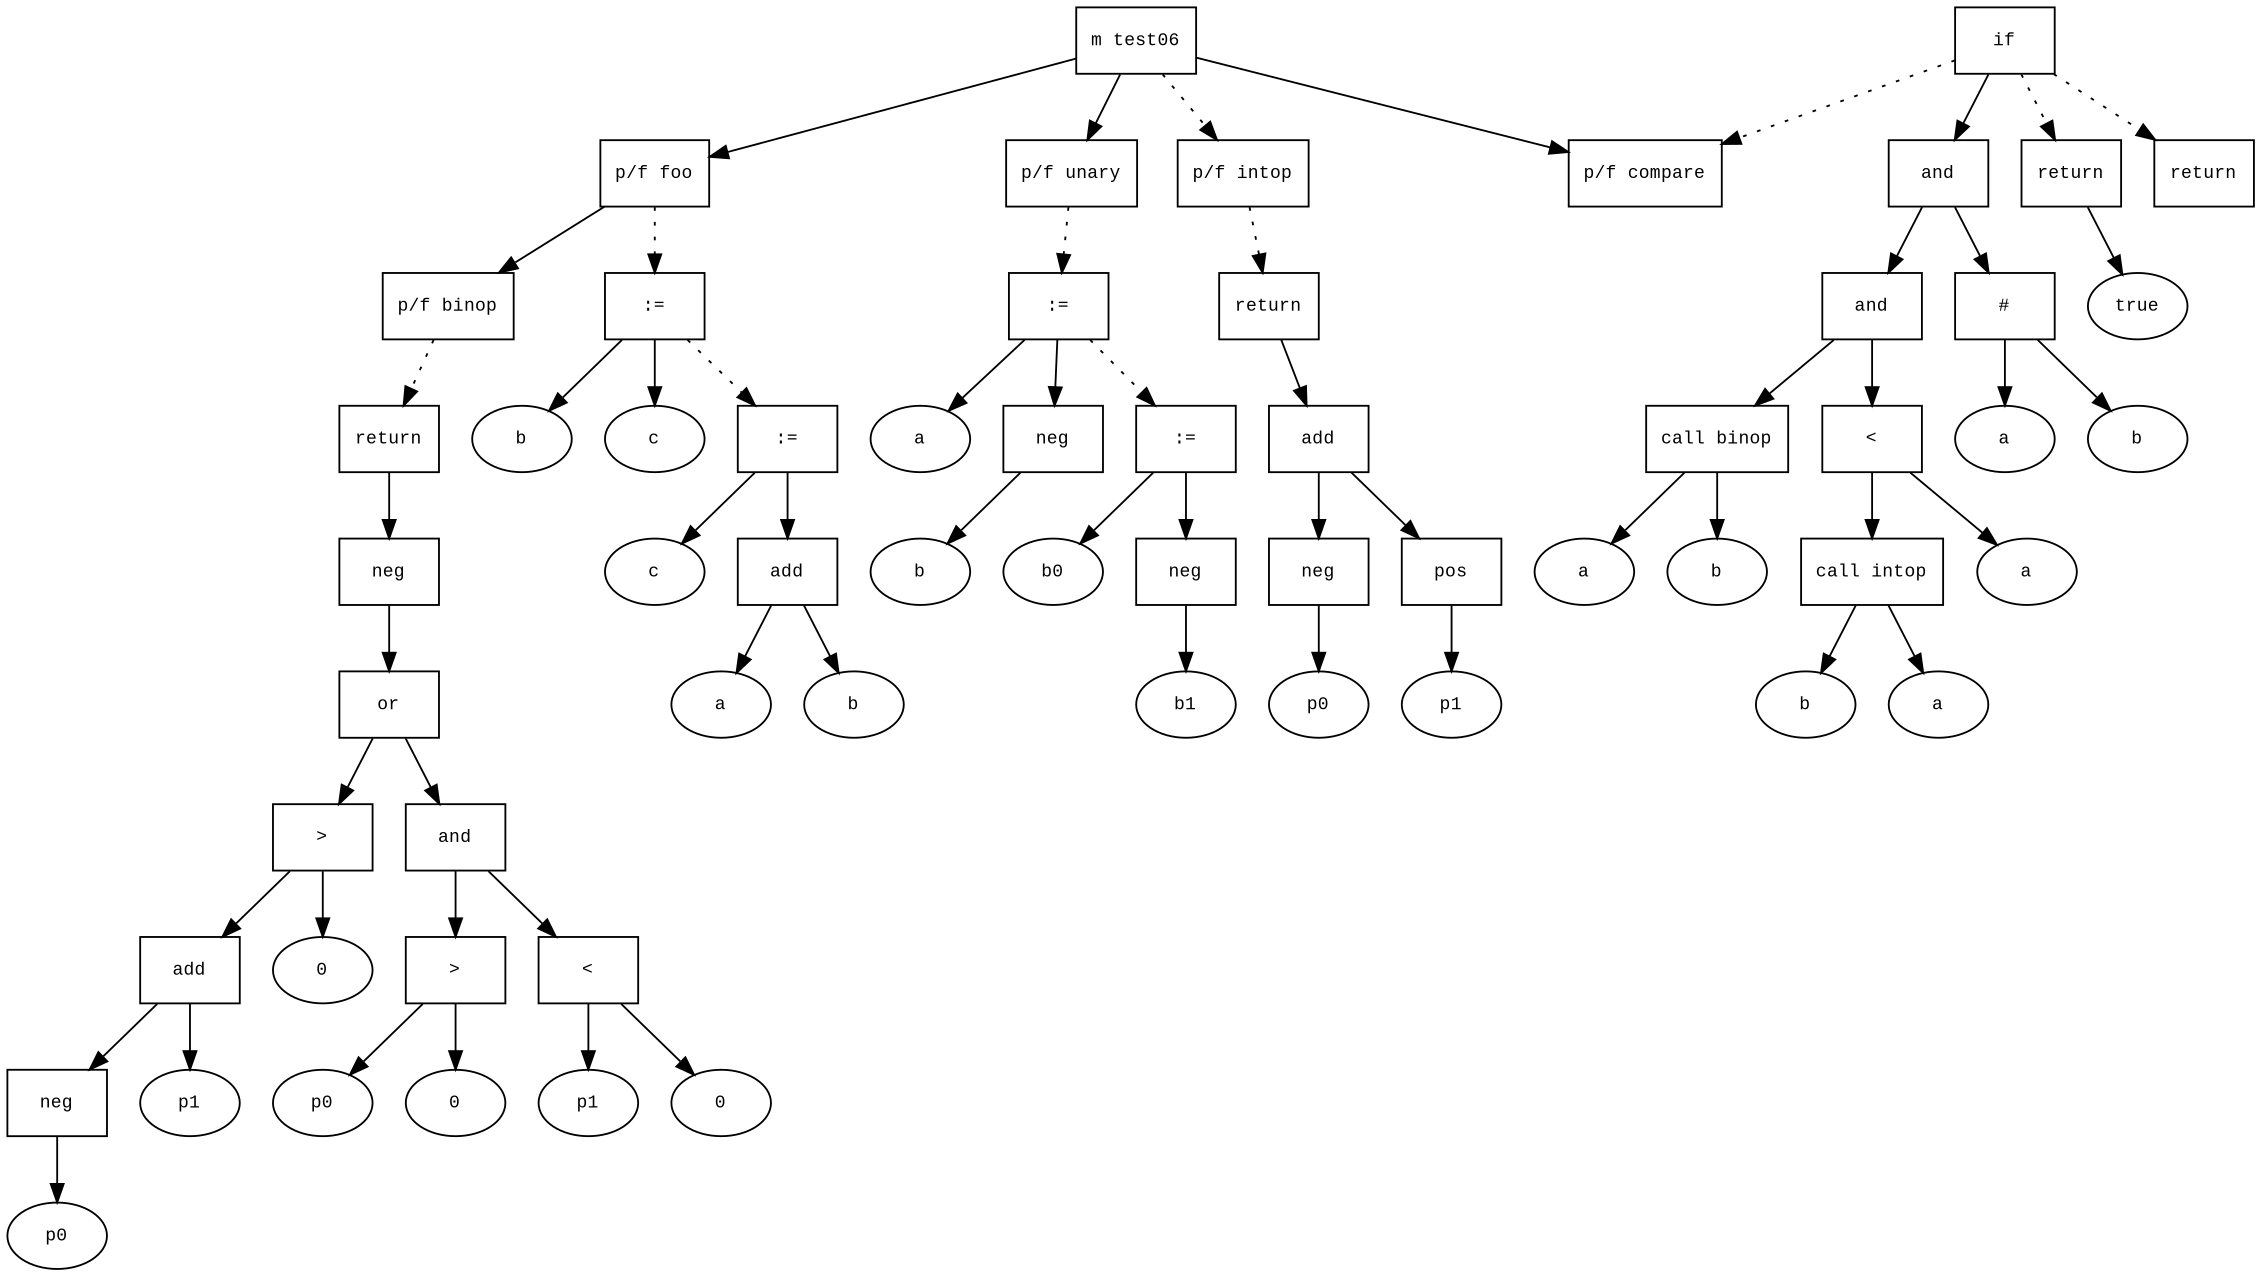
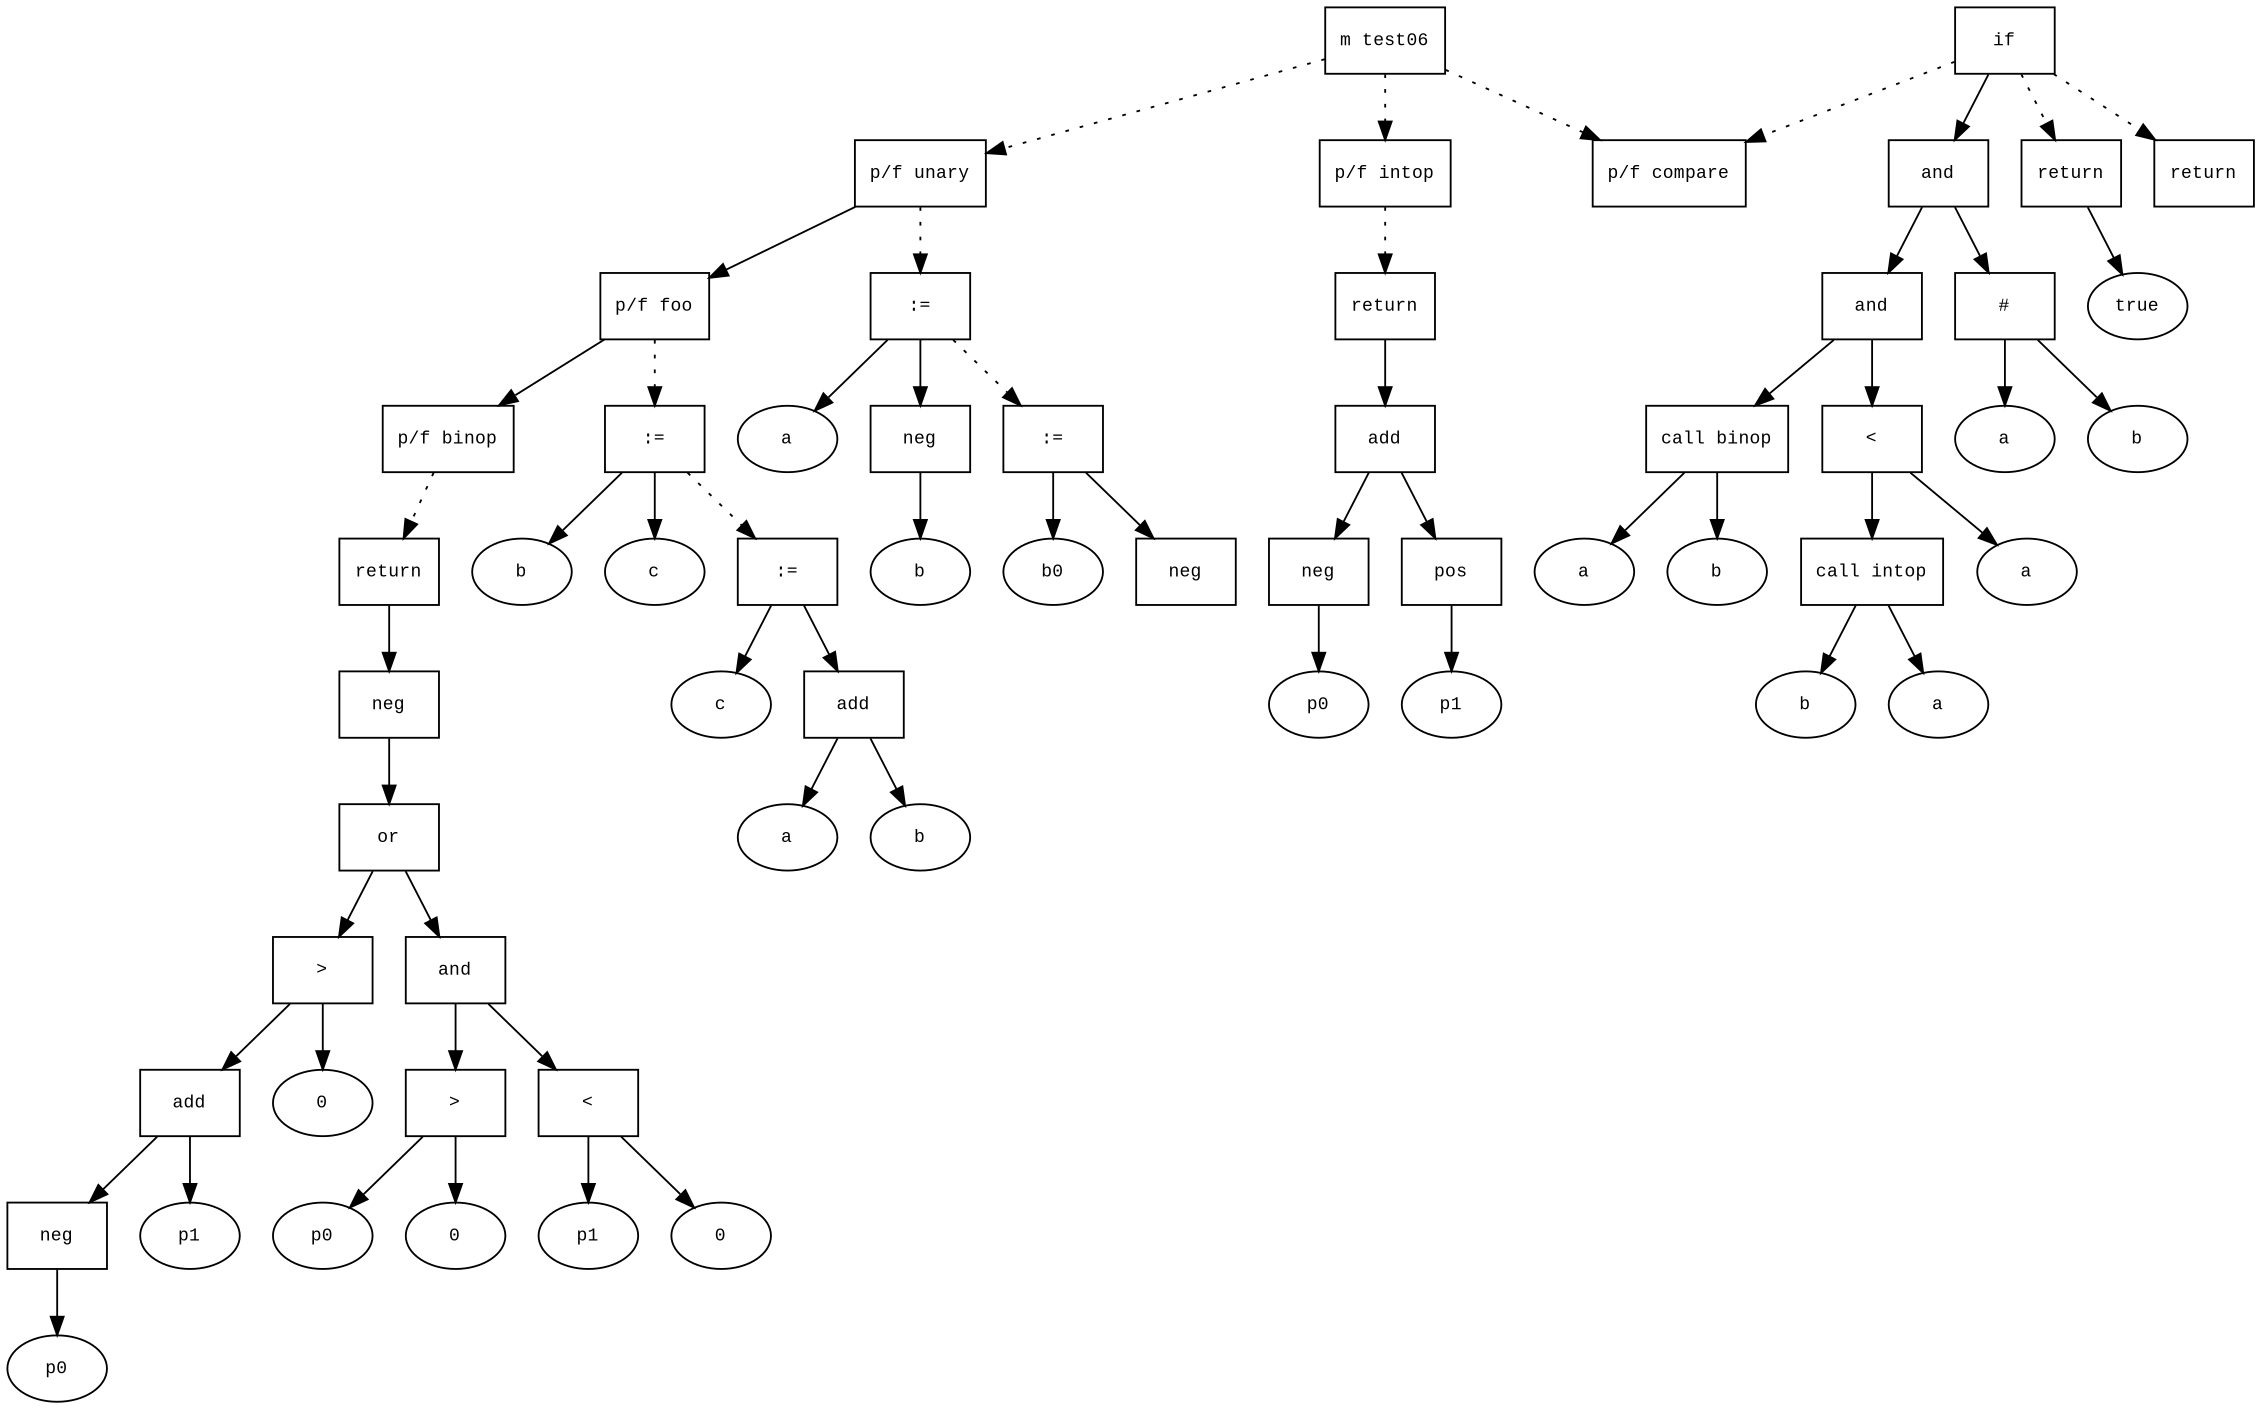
edge "m test06" -> "p/f unary": style solid -> dotted
edge "m test06" -> "p/f compare": style solid -> dotted
edge "m test06" -> "p/f foo": now "p/f unary" -> "p/f foo"
node "b1": removed
